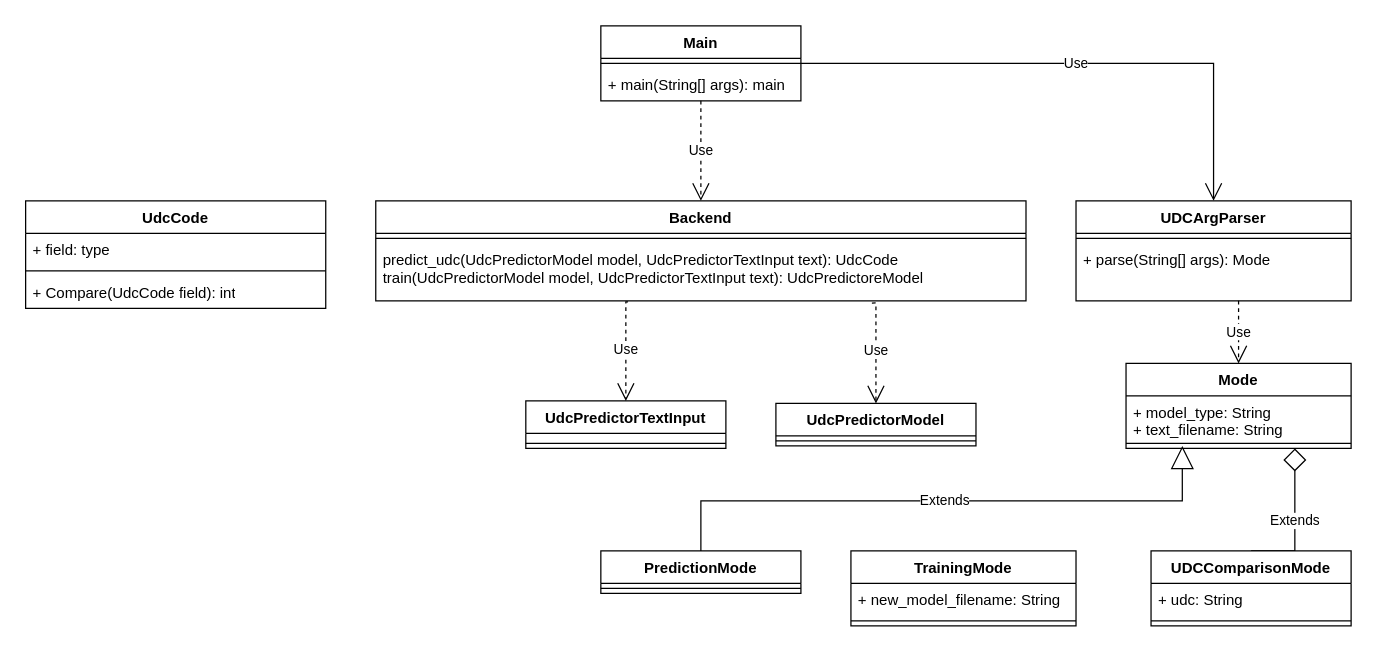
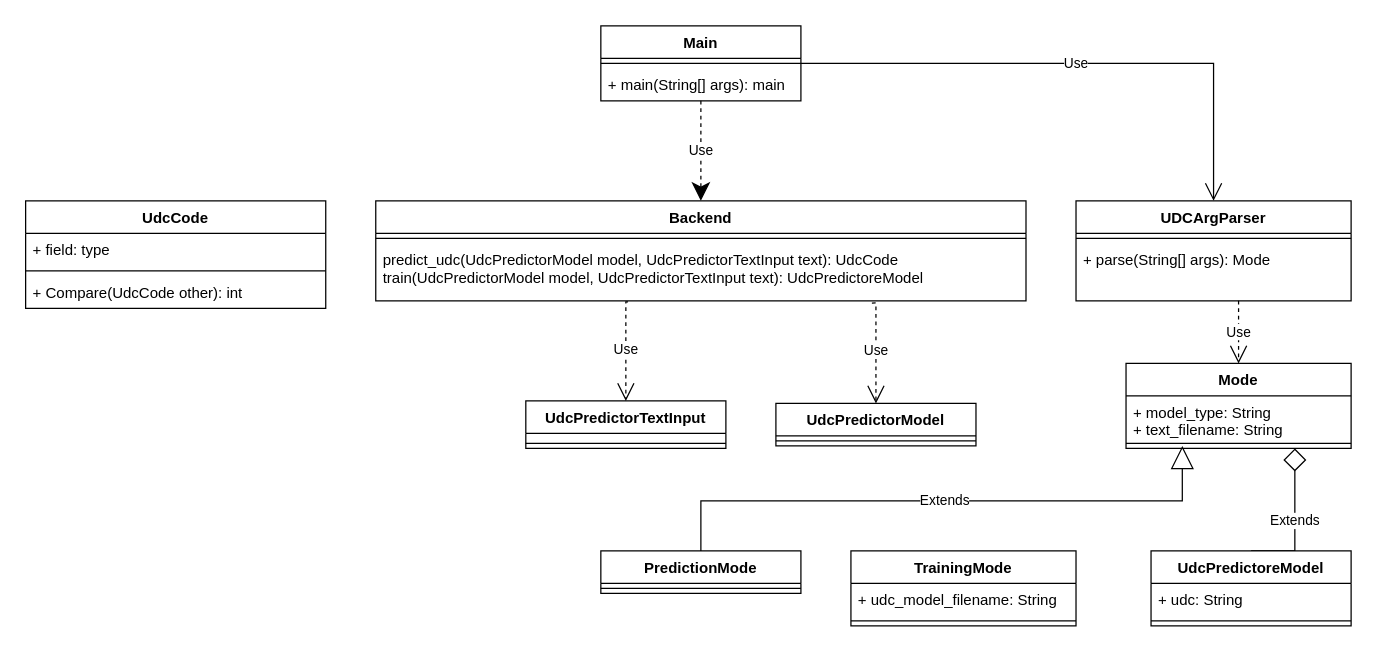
edge "Main" -> "Backend": arrowhead open -> classic
node "+ Compare(UdcCode field): int": label "+ Compare(UdcCode field): int" -> "+ Compare(UdcCode other): int"
node "UDCComparisonMode": label "UDCComparisonMode" -> "UdcPredictoreModel"
node "+ new_model_filename: String": label "+ new_model_filename: String" -> "+ udc_model_filename: String"
